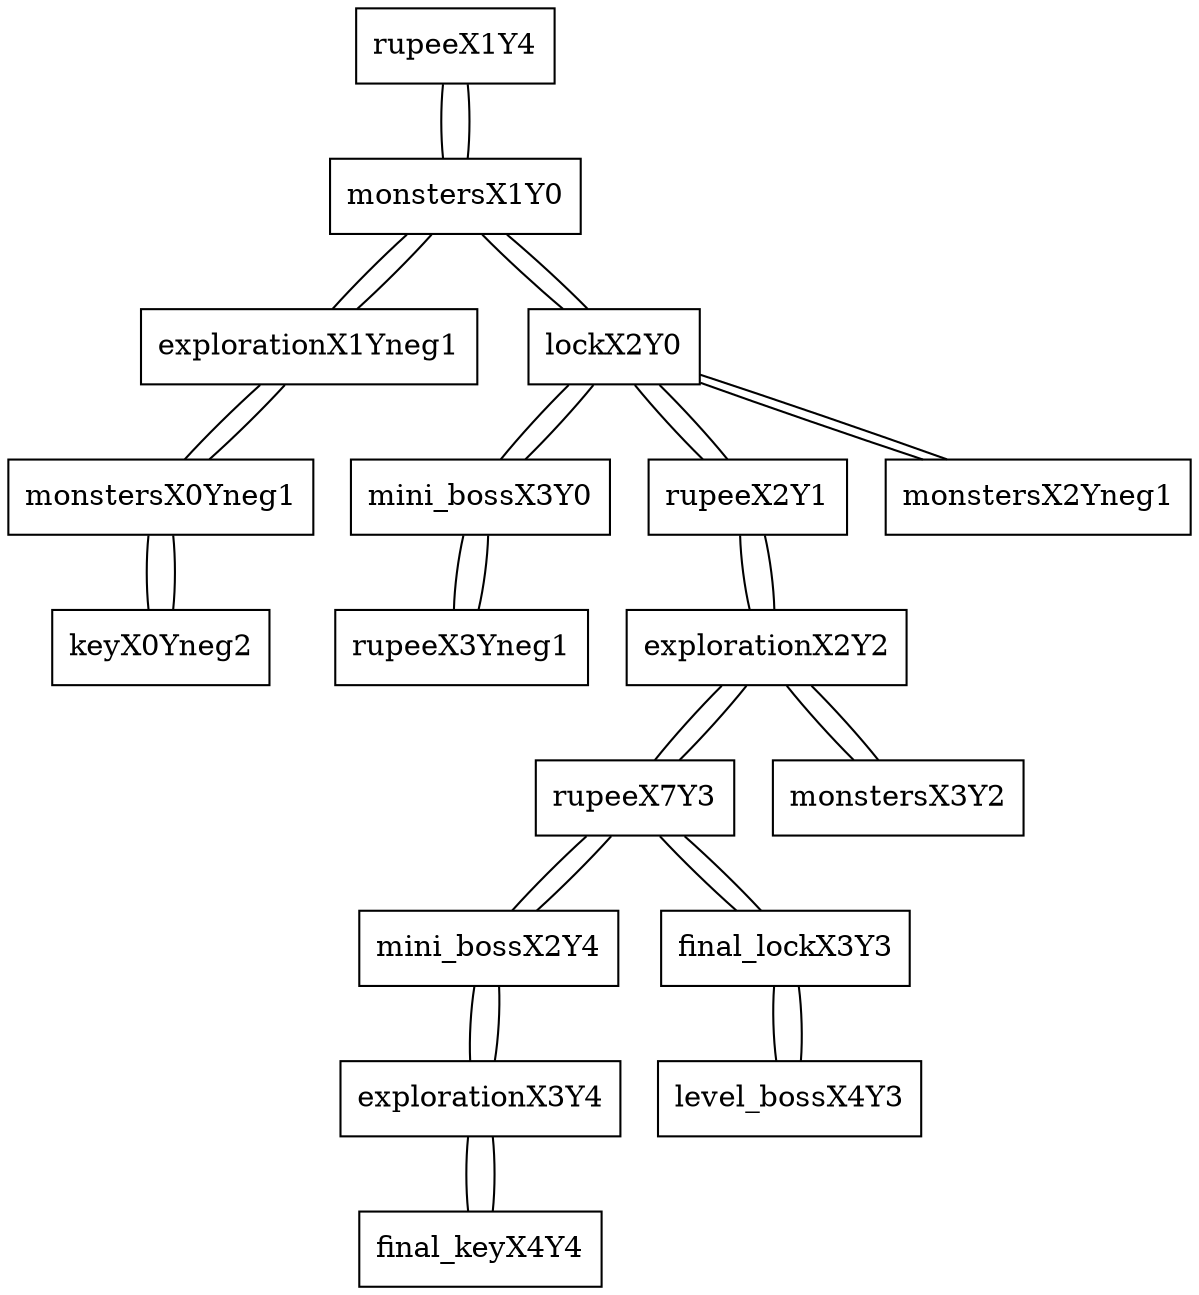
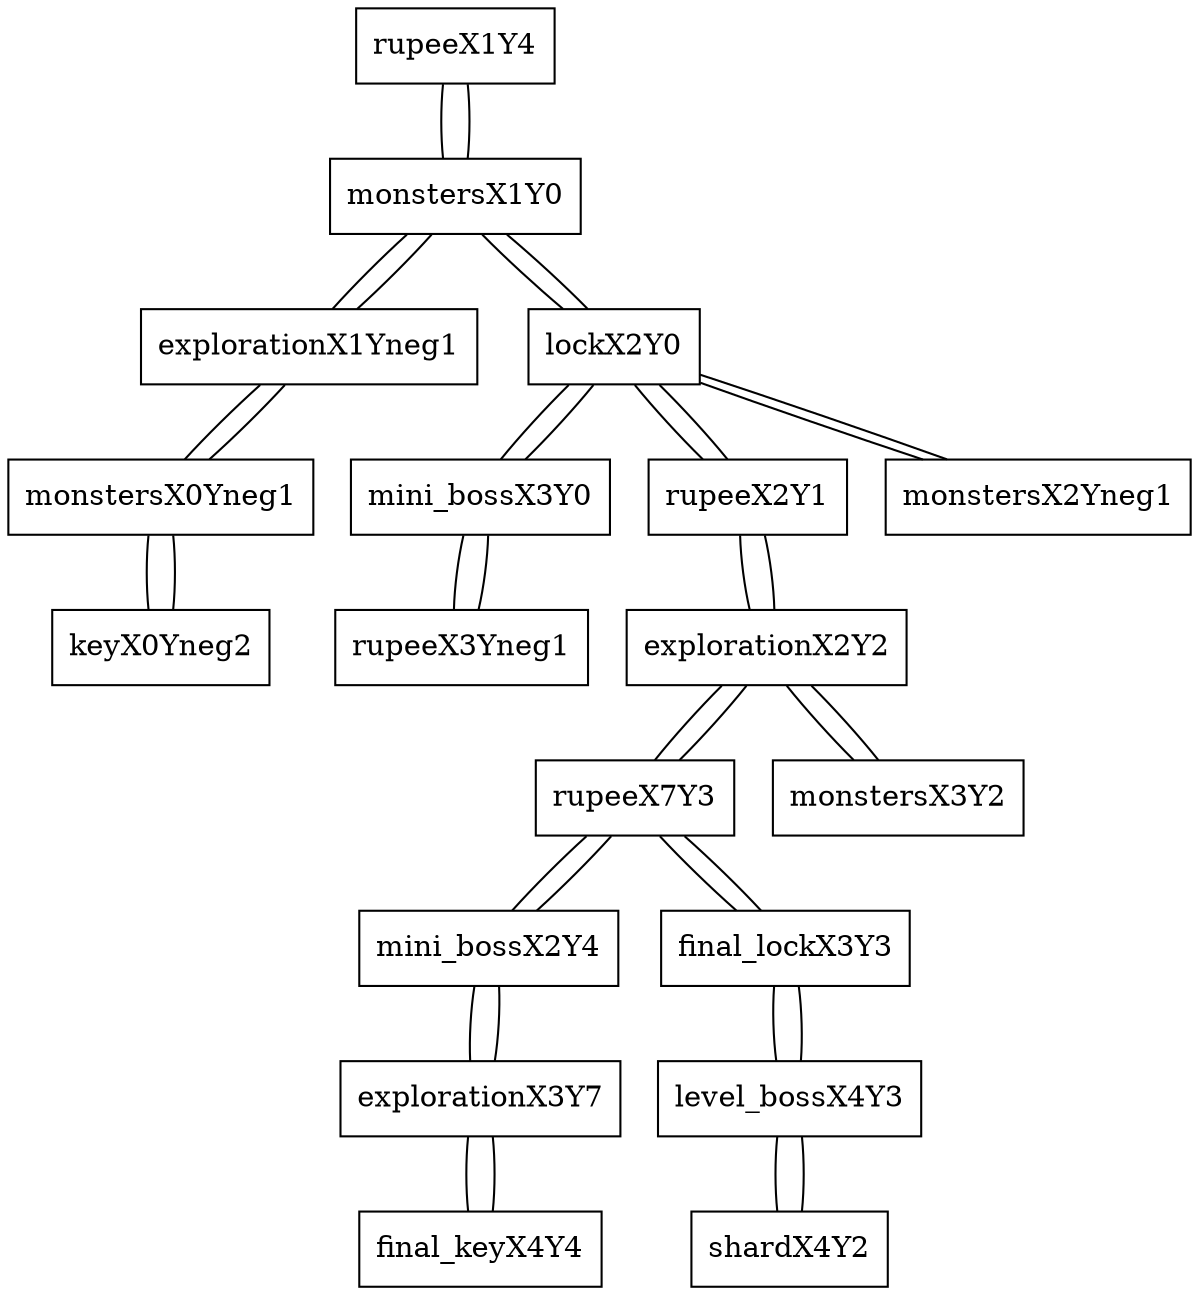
node "explorationX3Y4": label "explorationX3Y4" -> "explorationX3Y7"
node "shardX4Y2": added
